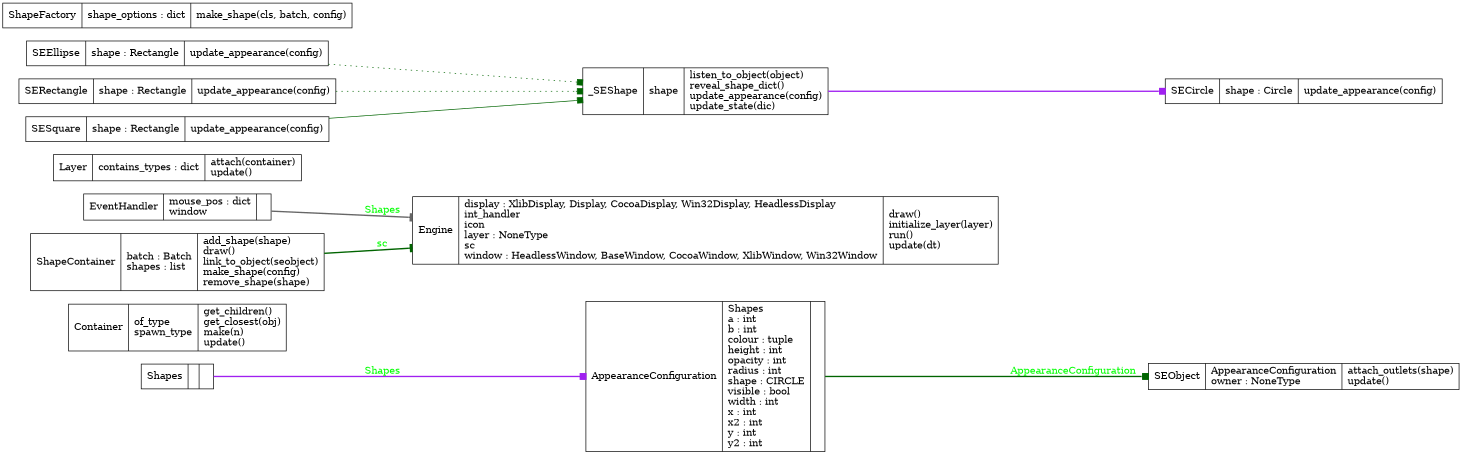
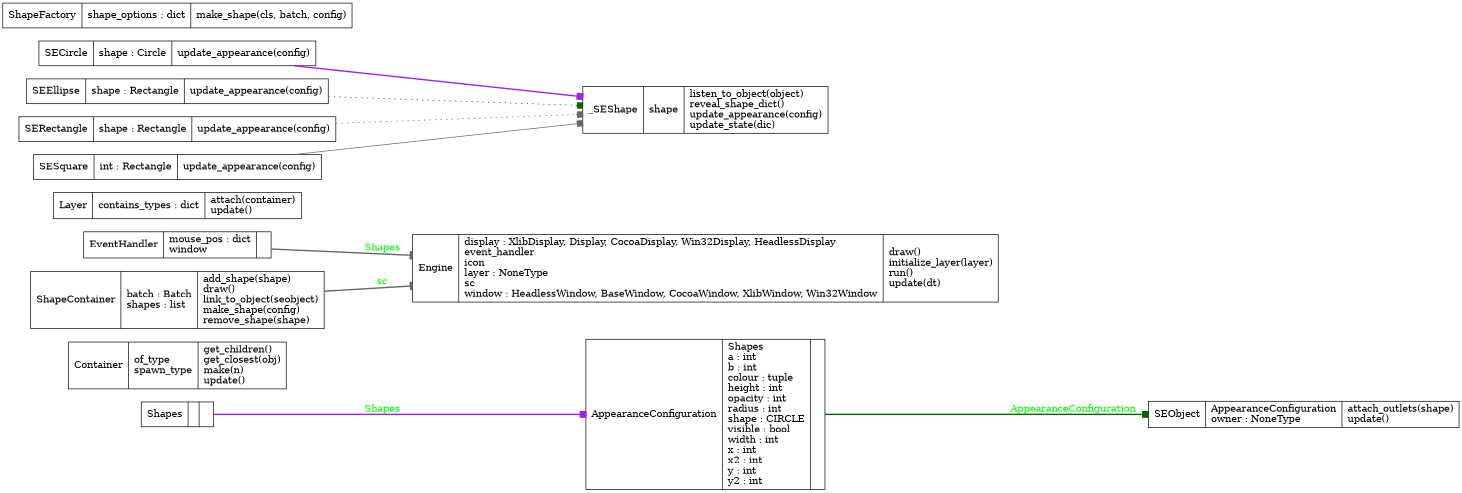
edge "SERectangle" -> "_SEShape": color darkgreen -> gray40
edge "_SEShape" -> "SECircle": reversed
edge "SESquare" -> "_SEShape": color darkgreen -> gray40
node "SESquare": text "shape : Rectangle" -> "int : Rectangle"
node "Engine": text "int_handler" -> "event_handler"
edge "ShapeContainer" -> "Engine": color darkgreen -> gray40
